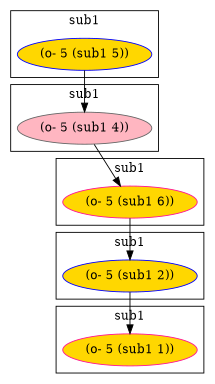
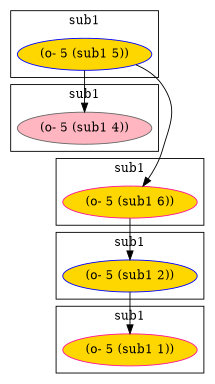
edge "(o- 5 (sub1 4))" -> "(o- 5 (sub1 6))": now "(o- 5 (sub1 5))" -> "(o- 5 (sub1 6))"
